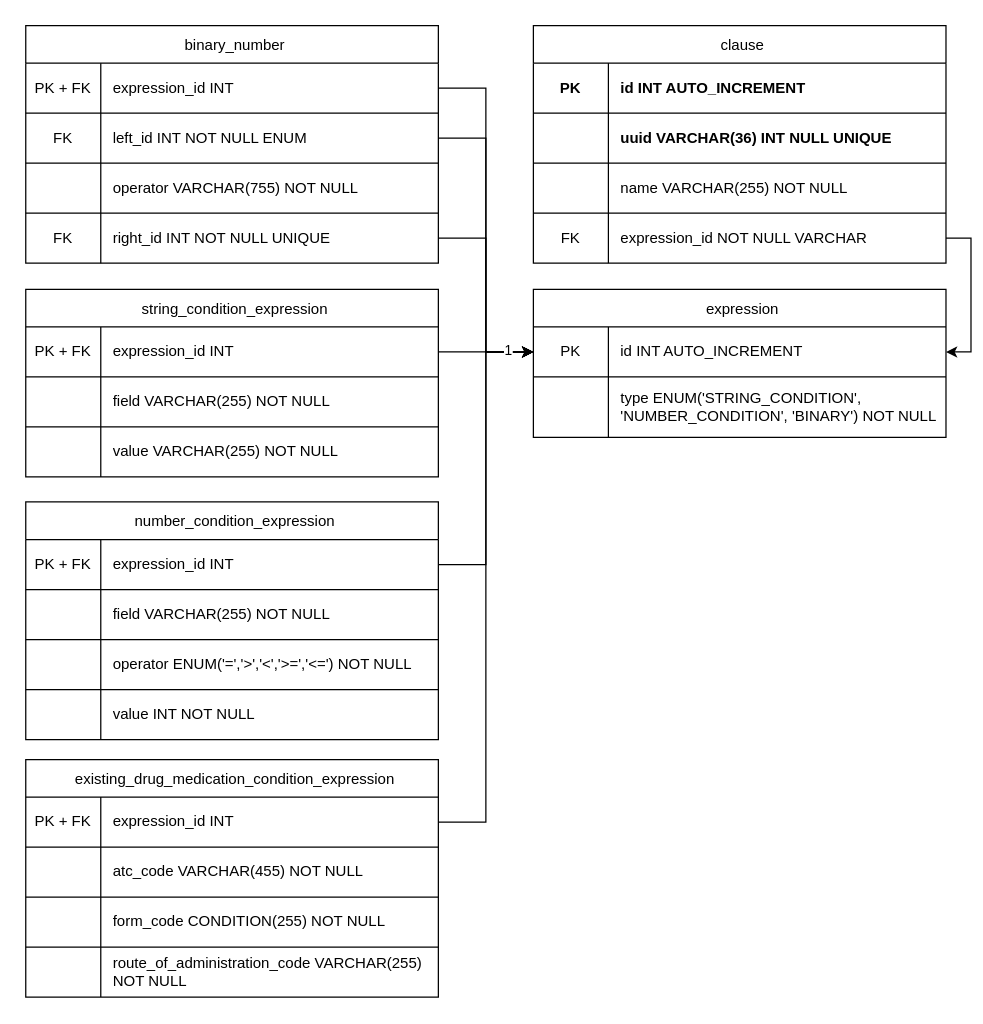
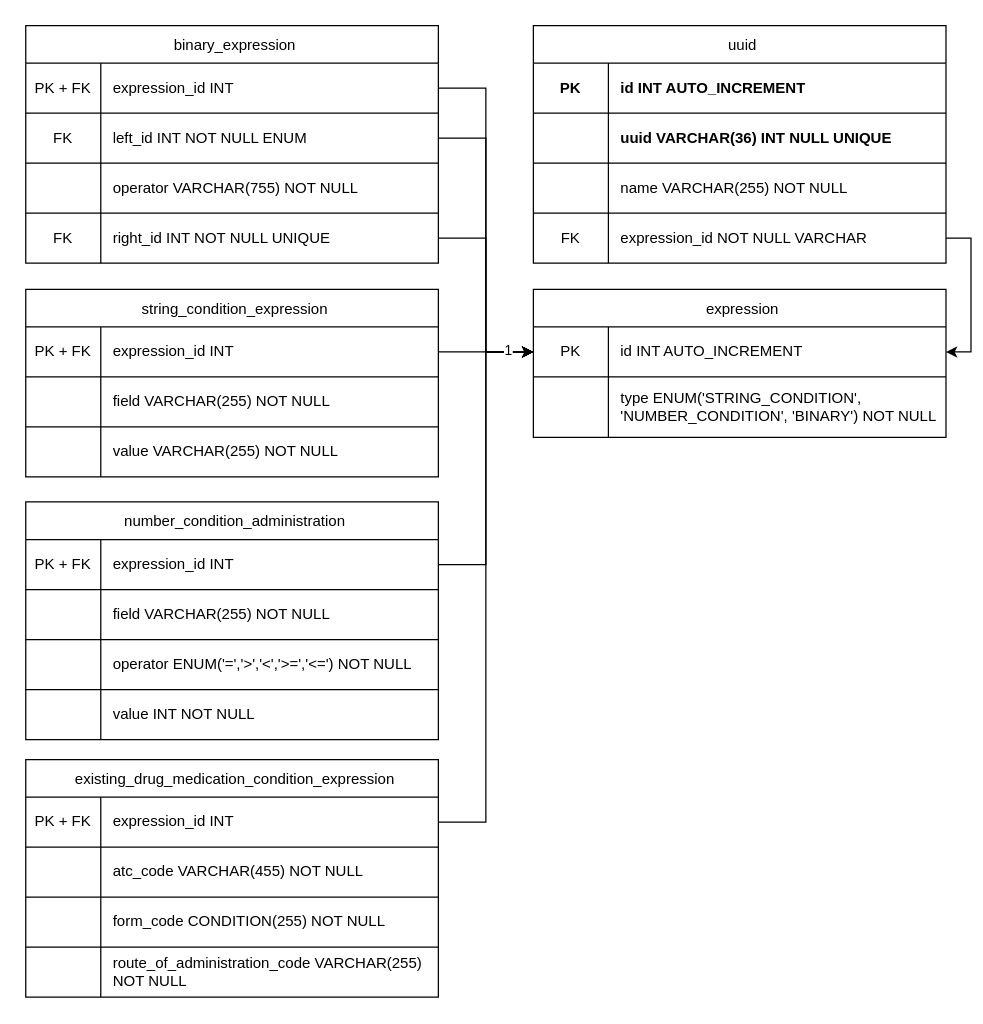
node "binary_number": label "binary_number" -> "binary_expression"
node "clause": label "clause" -> "uuid"
node "number_condition_expression": label "number_condition_expression" -> "number_condition_administration"
